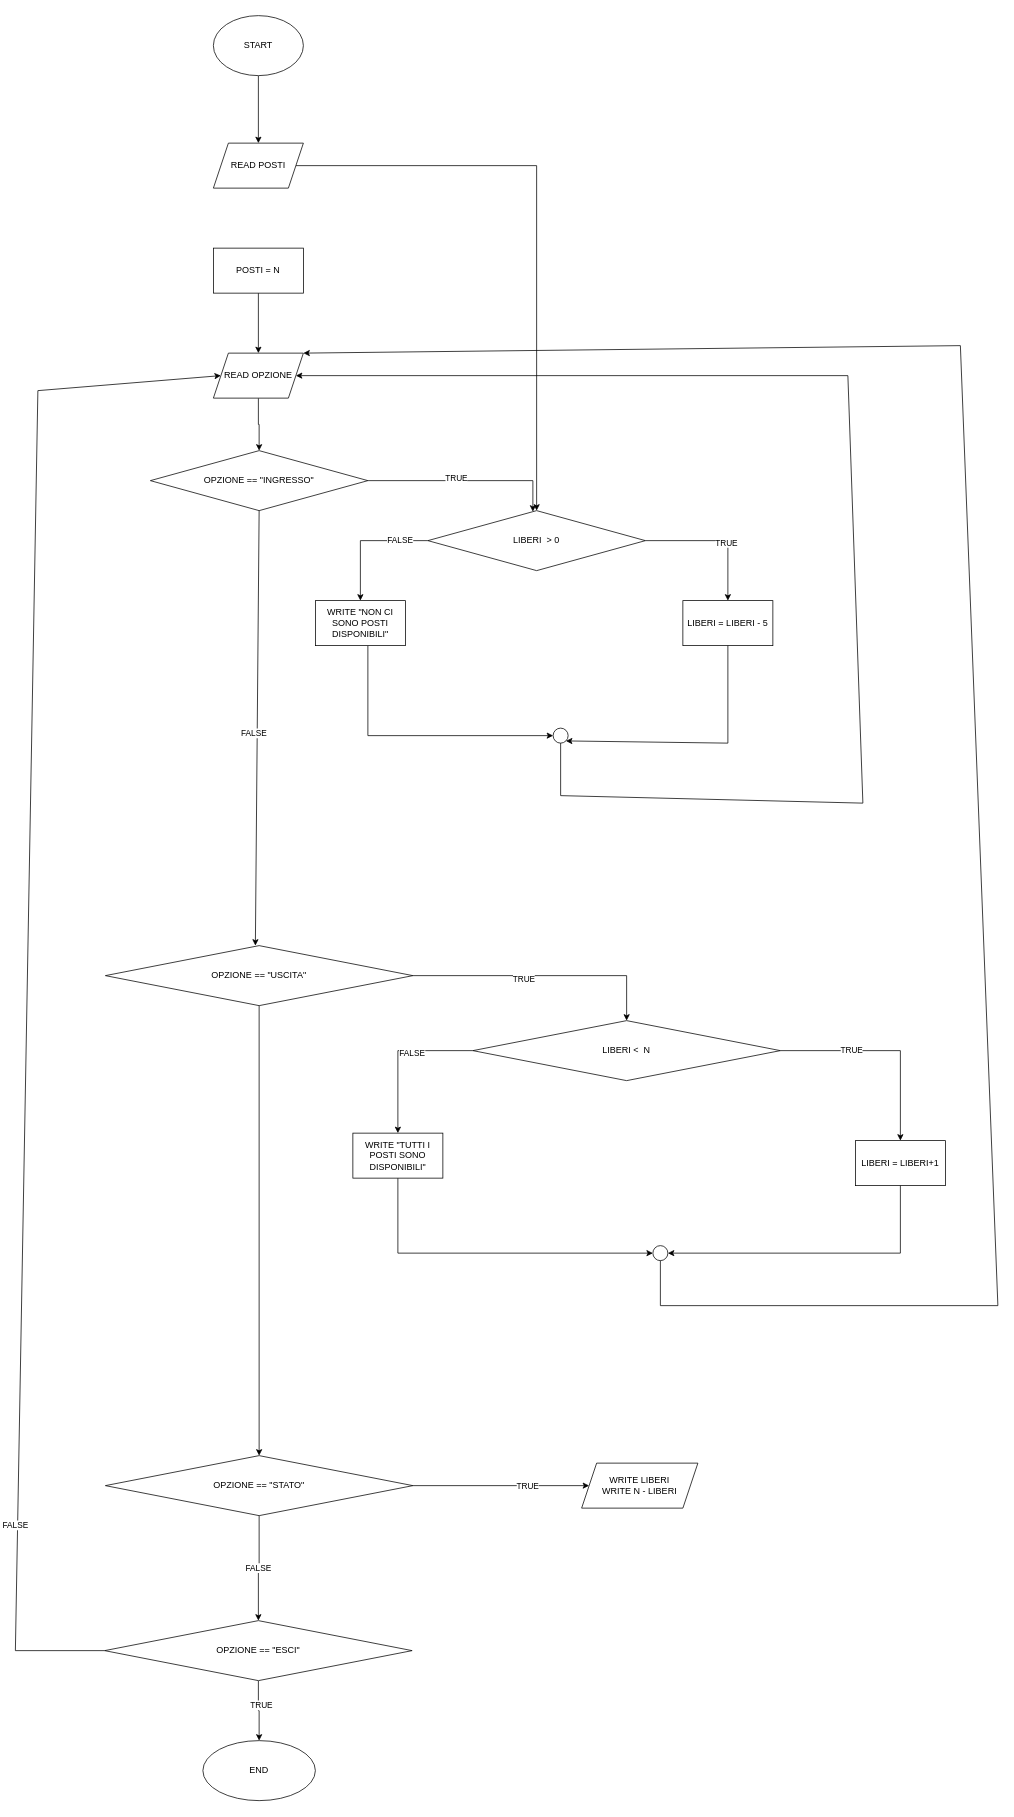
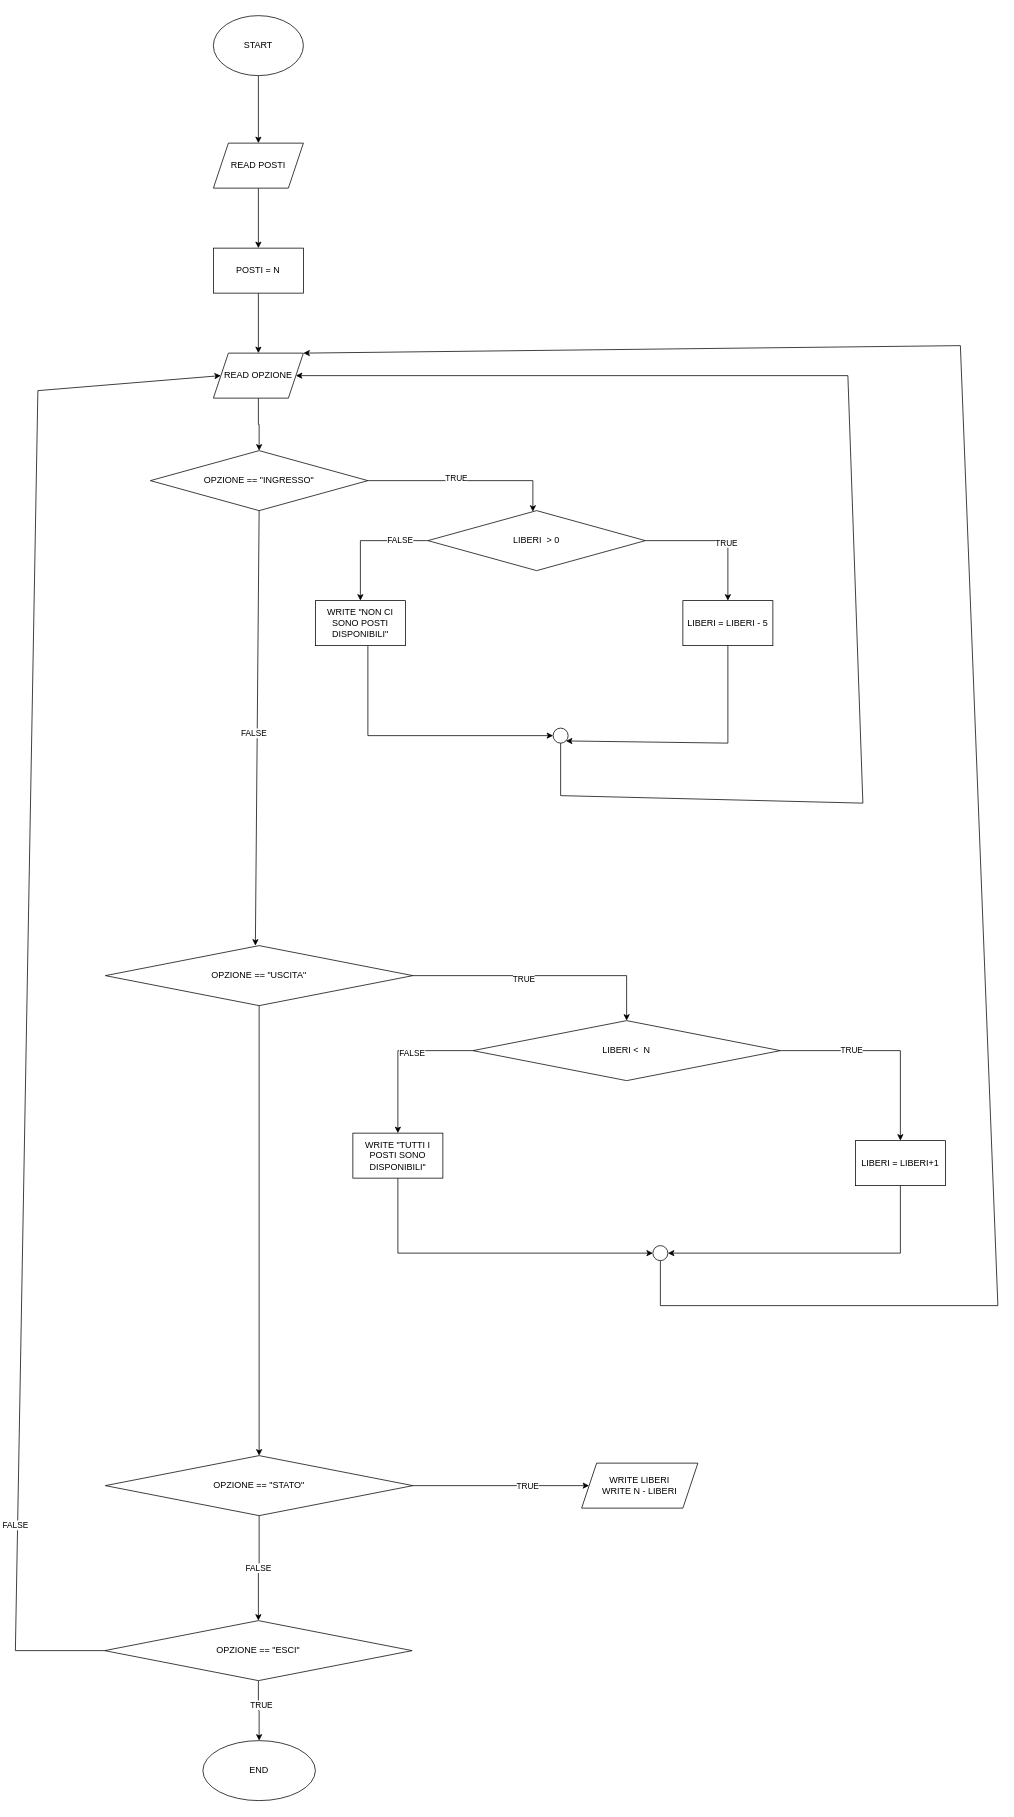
edge "READ POSTI" -> "LIBERI > 0": now "READ POSTI" -> "POSTI = N"
